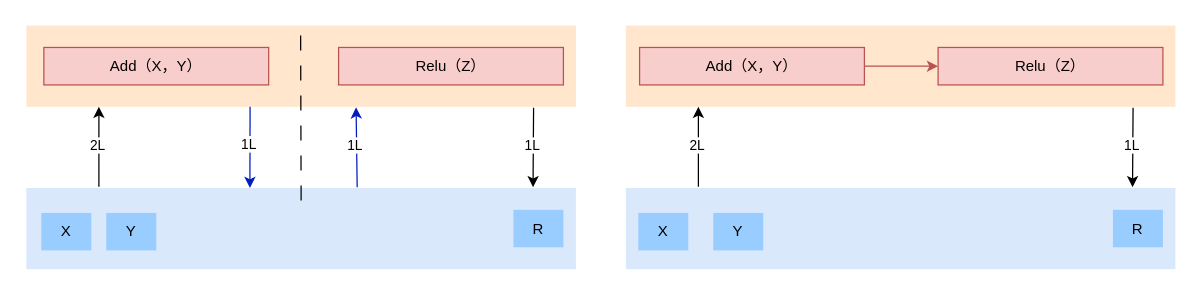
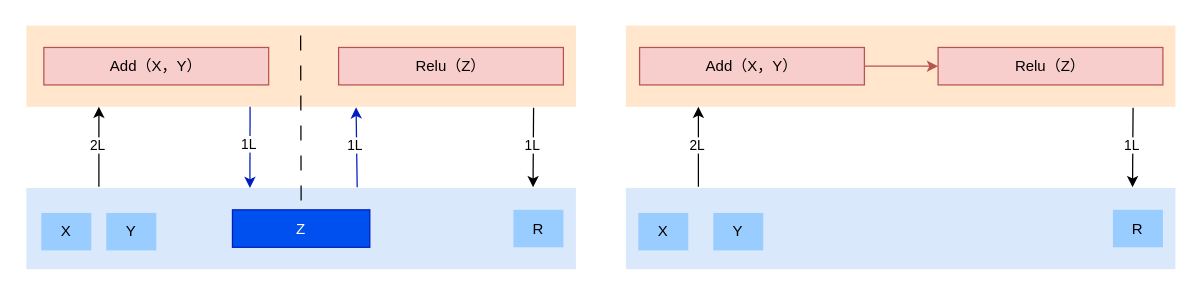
node "Z": added
